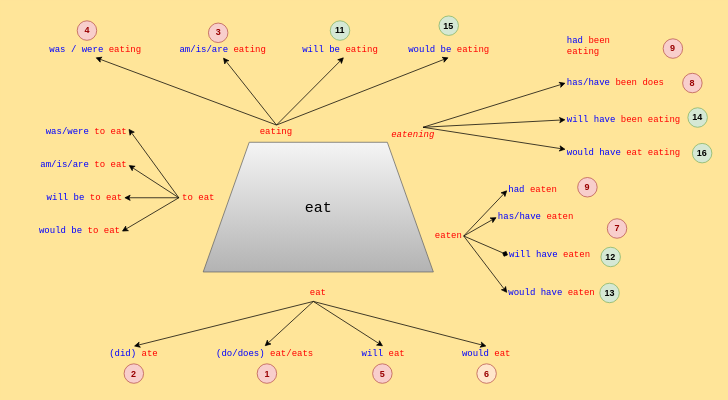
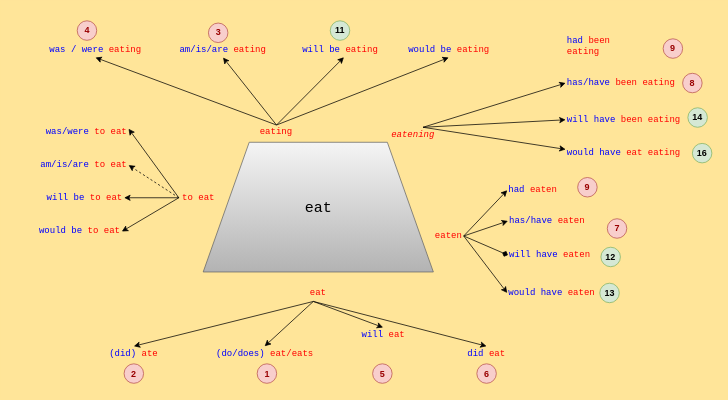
node "15": removed
node "has/have been does": label "has/have been does" -> "has/have been eating"
edge "to eat" -> "am/is/are to eat": style solid -> dashed
node "has/have eaten": moved (542, 217) -> (553, 221)
node "will eat": moved (383, 354) -> (383, 335)
node "would eat": label "would eat" -> "did eat"
node "6": fillcolor #ffe6cc -> #f8cecc
